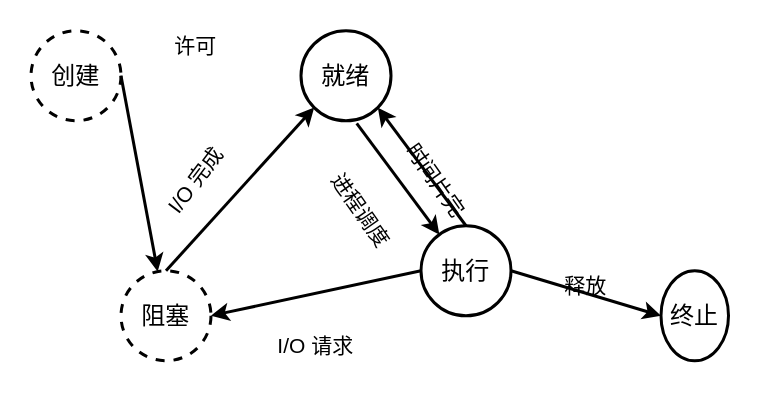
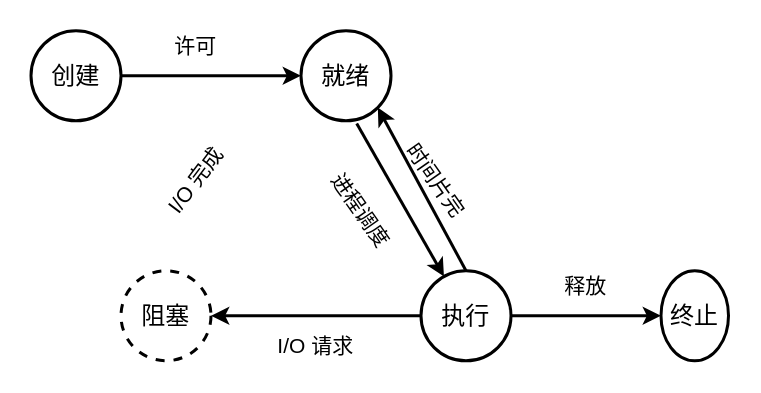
node "创建": style dashed -> solid
edge "创建" -> "阻塞": now "创建" -> "就绪"
edge "阻塞" -> "就绪": removed
node "执行": moved (466, 271) -> (466, 316)
